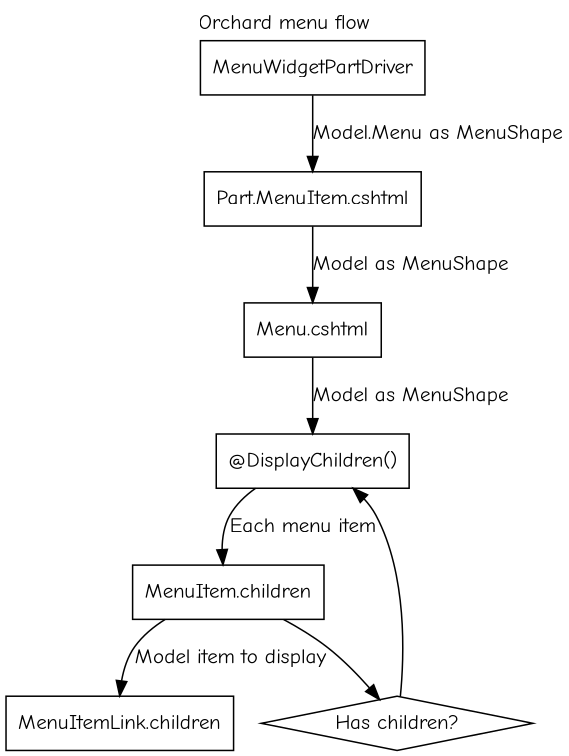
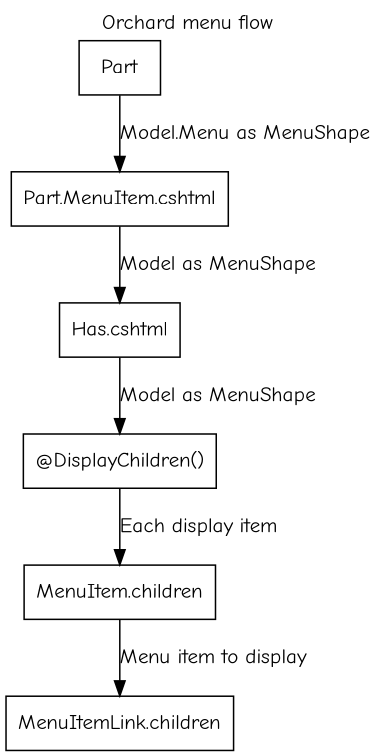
node "MenuWidgetPartDriver": label "MenuWidgetPartDriver" -> "Part"
node "Menu.cshtml": label "Menu.cshtml" -> "Has.cshtml"
edge "@DisplayChildren()" -> "MenuItem.children": label "Each menu item" -> "Each display item"
edge "MenuItem.children" -> "MenuItemLink.children": label "Model item to display" -> "Menu item to display"
node "Has children?": removed
